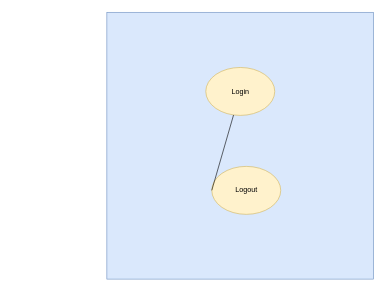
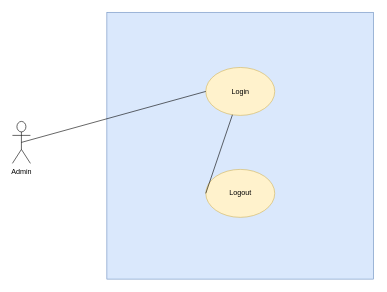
edge "Login" -- "Admin": added
node "Admin": added
node "Logout": moved (246, 191) -> (240, 194)
